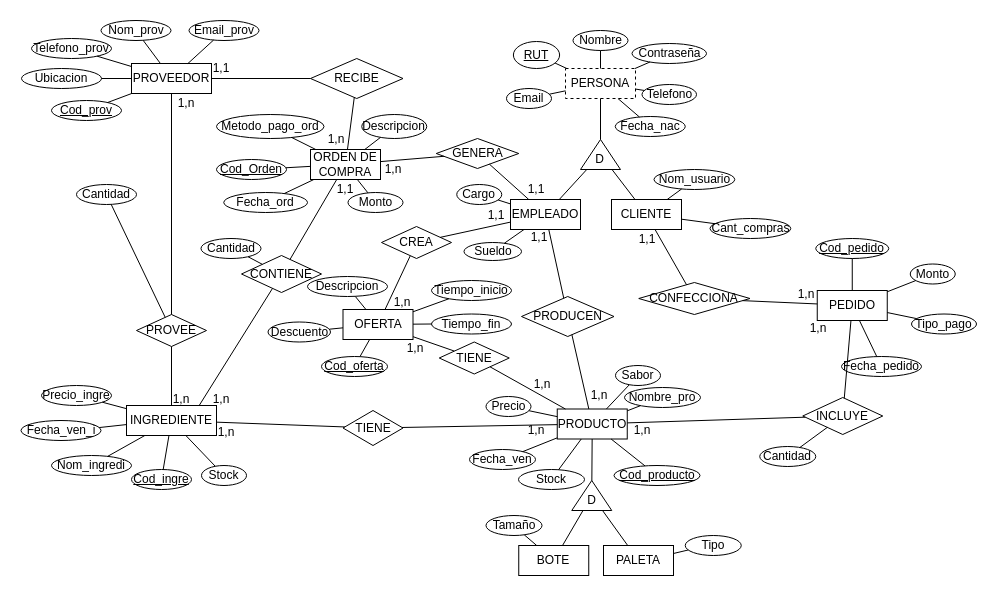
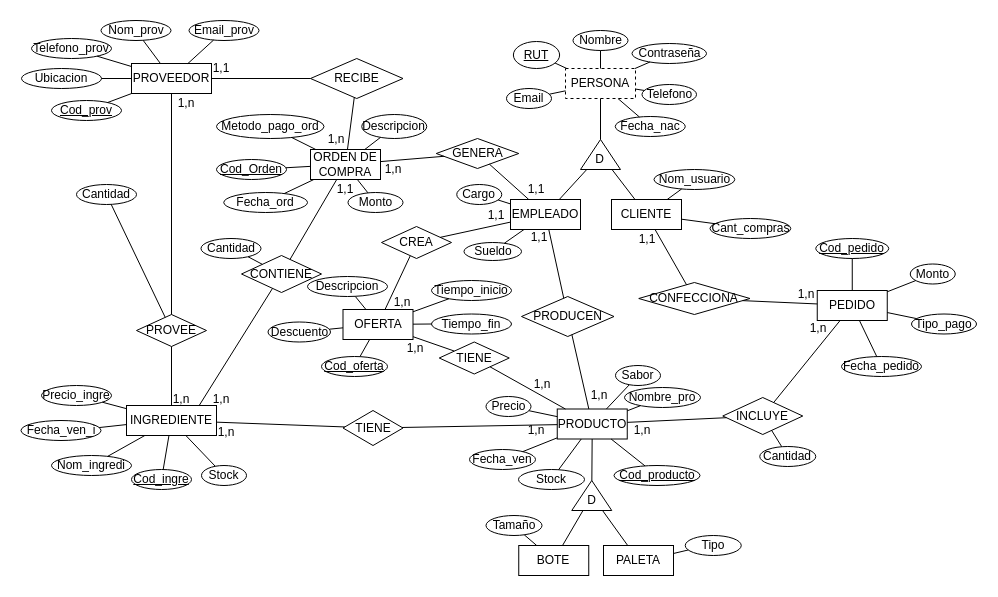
node "INCLUYE": moved (843, 416) -> (763, 416)
